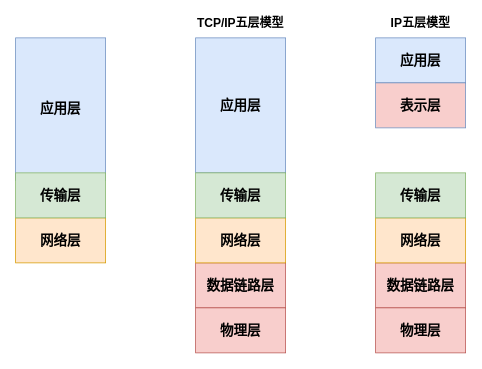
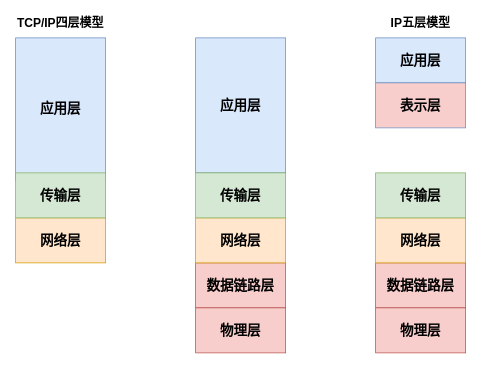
node "TCP/IP四层模型": added
node "TCP/IP五层模型": removed
